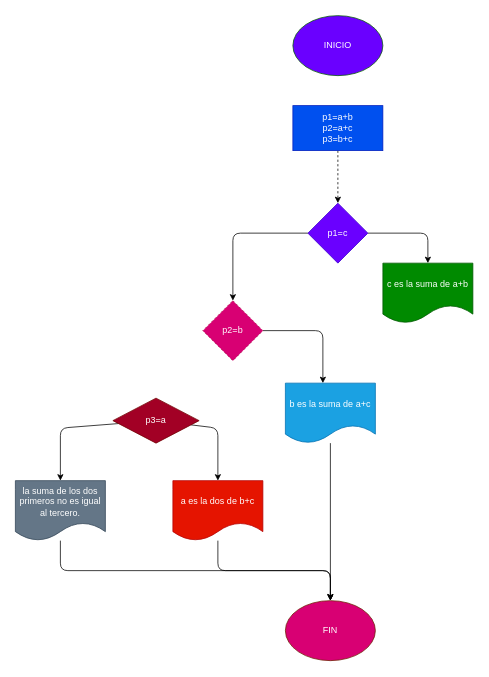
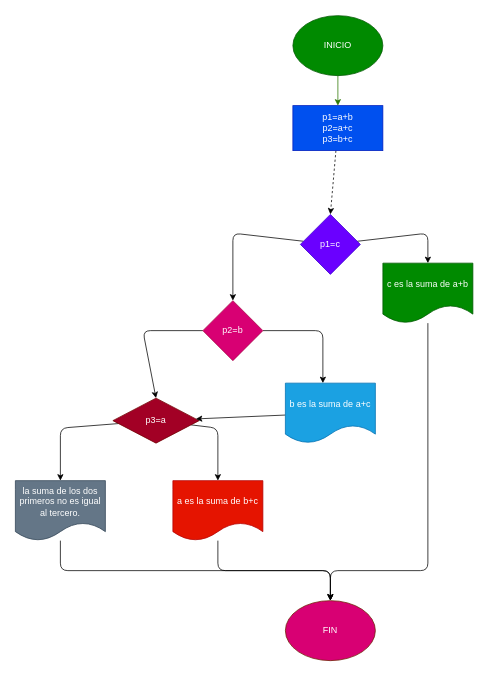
node "INICIO": fillcolor #6a00ff -> #008a00
edge "INICIO" -> "p1=a+b p2=a+c p3=b+c": added
node "p1=c": moved (338, 233) -> (330, 244)
node "p2=b": style dashed -> solid
edge "p2=b" -> "p3=a": added
edge "c es la suma de a+b" -> "FIN": added
node "a es la dos de b+c": label "a es la dos de b+c" -> "a es la suma de b+c"
edge "b es la suma de a+c" -> "FIN": now "b es la suma de a+c" -> "p3=a"
